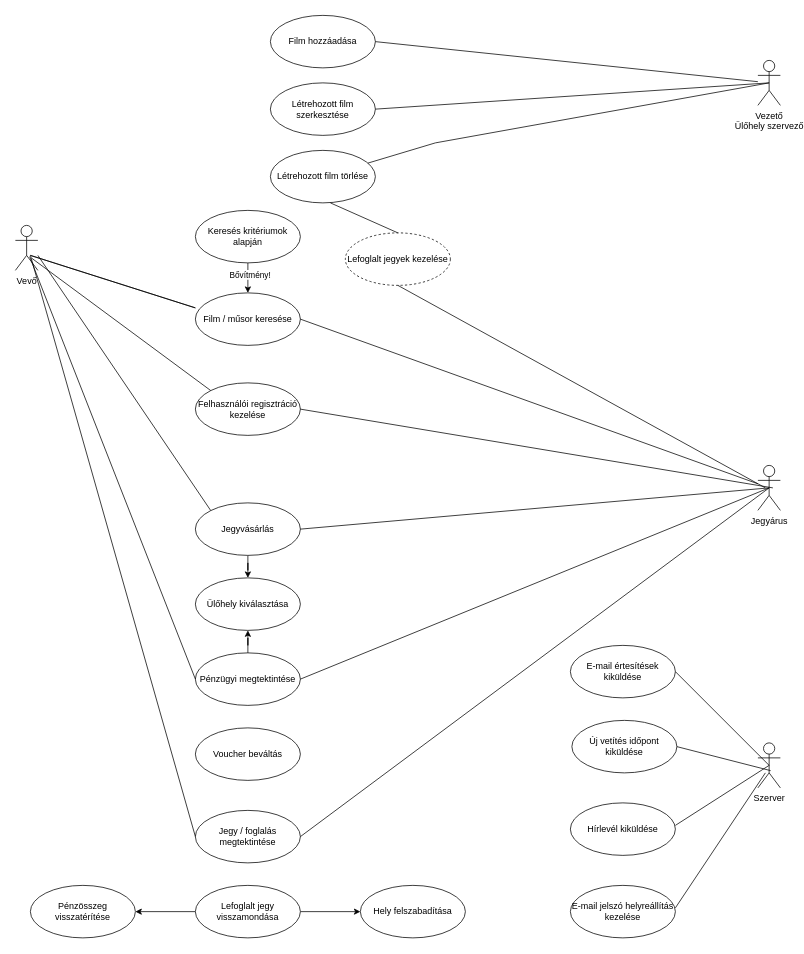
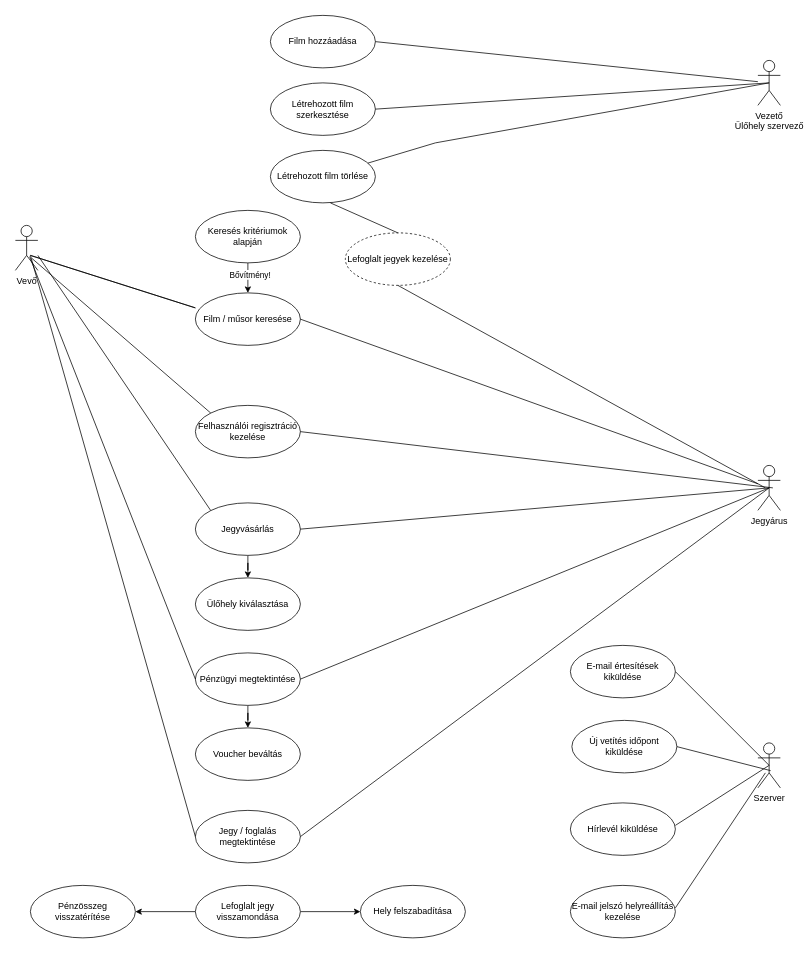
node "Felhasználói regisztráció kezelése": moved (248, 409) -> (248, 432)
edge "Pénzügyi megtektintése" -> "Ülőhely kiválasztása": now "Pénzügyi megtektintése" -> "Voucher beváltás"
